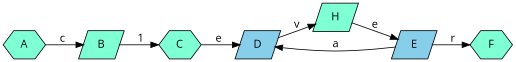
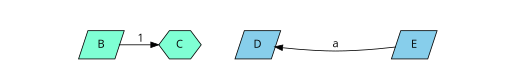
node "H": removed
node "A": removed
edge "C" -> "D": removed, label "e"
node "F": removed
